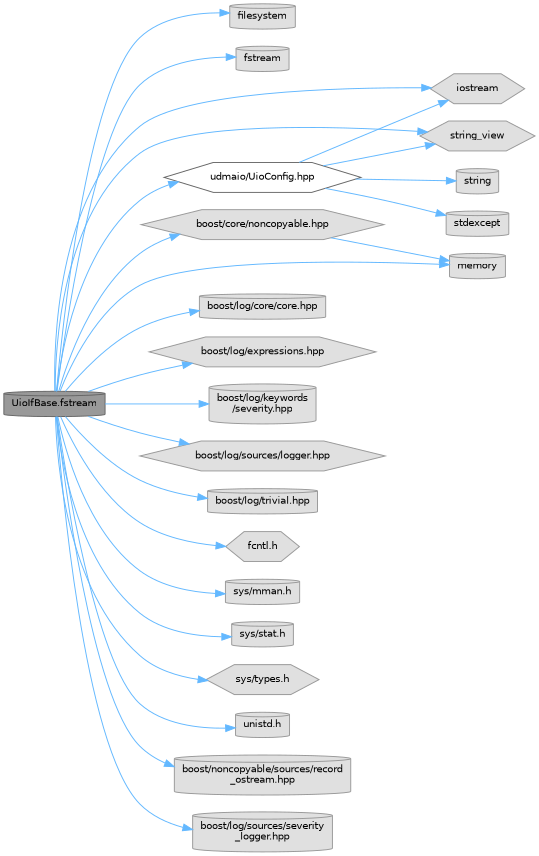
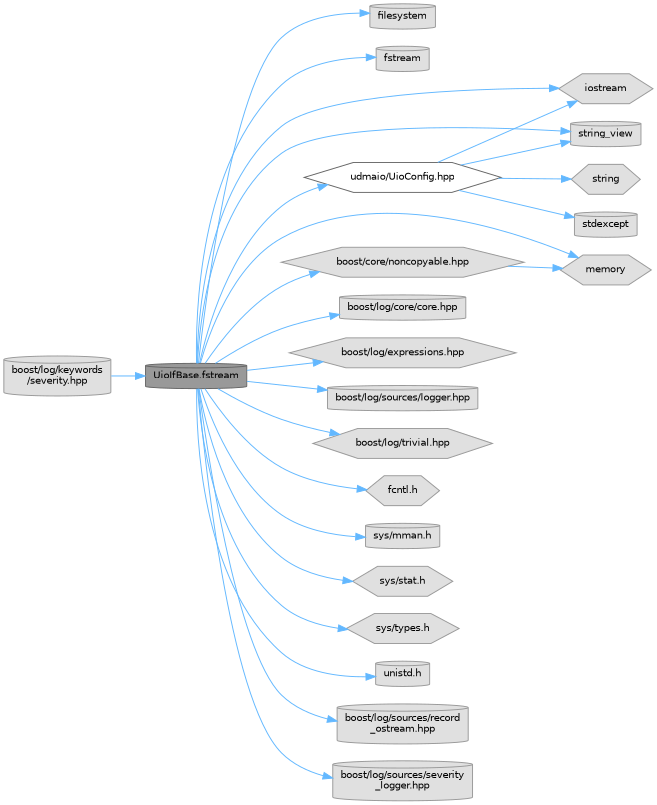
node "string_view": shape hexagon -> cylinder
node "string": shape cylinder -> hexagon
node "memory": shape cylinder -> hexagon
edge "UioIfBase.fstream" -> "boost/log/keywords /severity.hpp": reversed
node "boost/log/sources/logger.hpp": shape hexagon -> cylinder
node "boost/log/trivial.hpp": shape cylinder -> hexagon
node "sys/stat.h": shape cylinder -> hexagon
node "boost/noncopyable/sources/record _ostream.hpp": label "boost/noncopyable/sources/record _ostream.hpp" -> "boost/log/sources/record _ostream.hpp"
